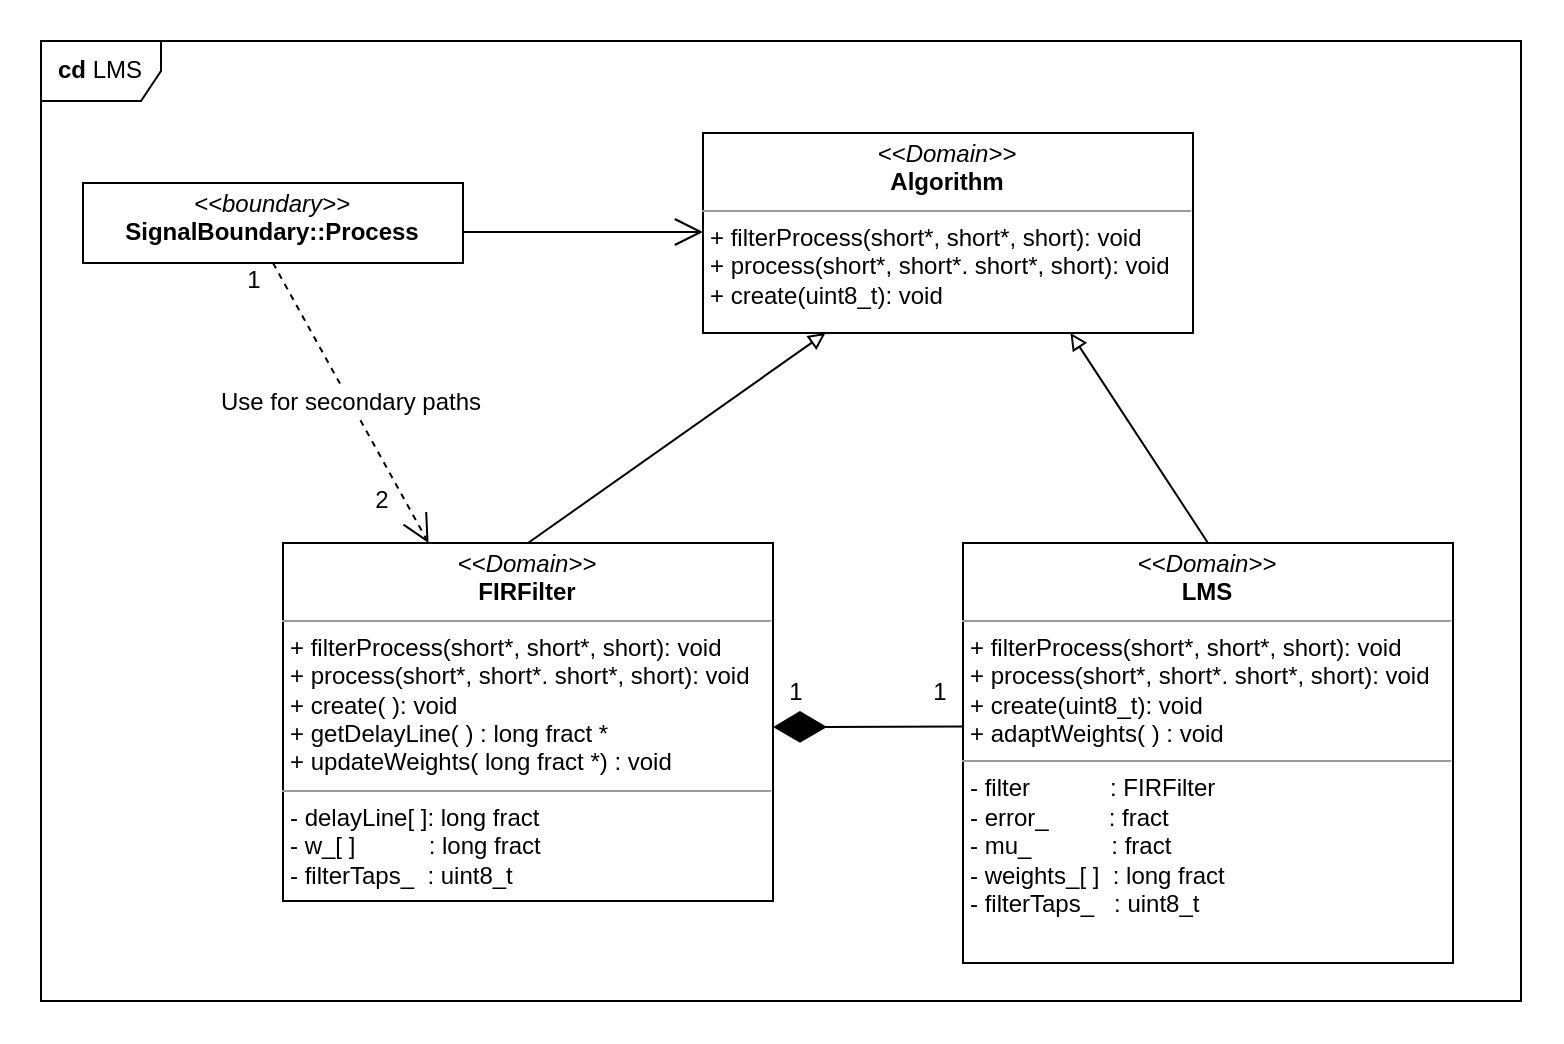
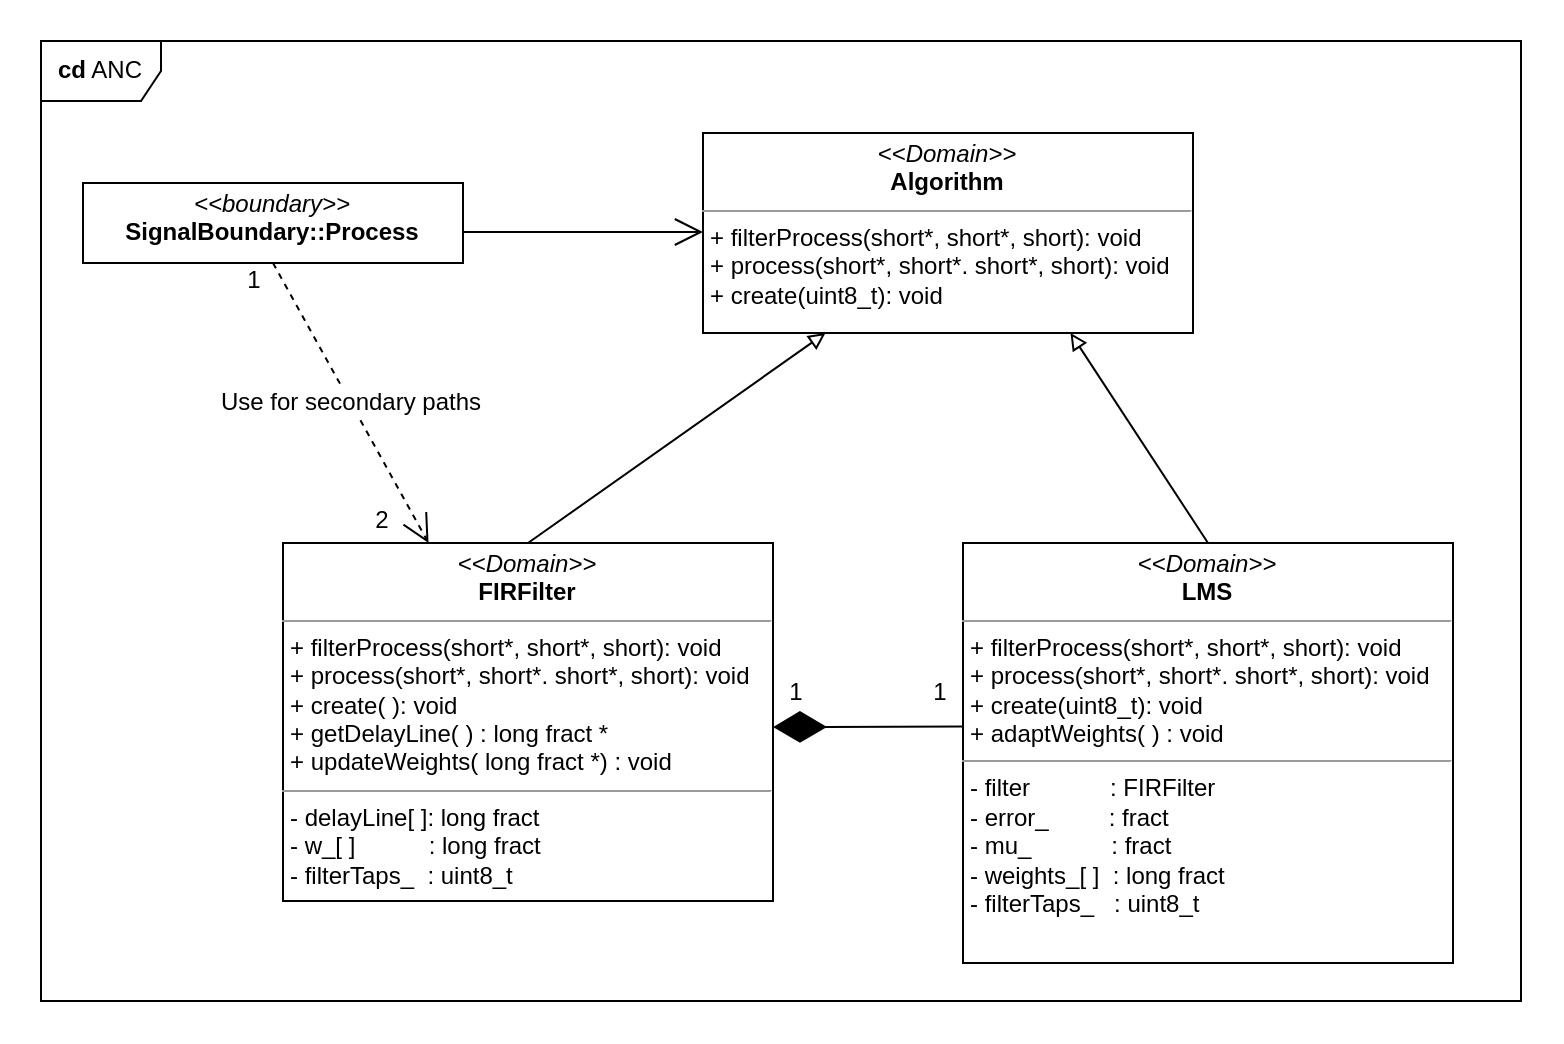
node "cd LMS": label "cd LMS" -> "cd ANC"
node "2": moved (383, 501) -> (383, 521)
